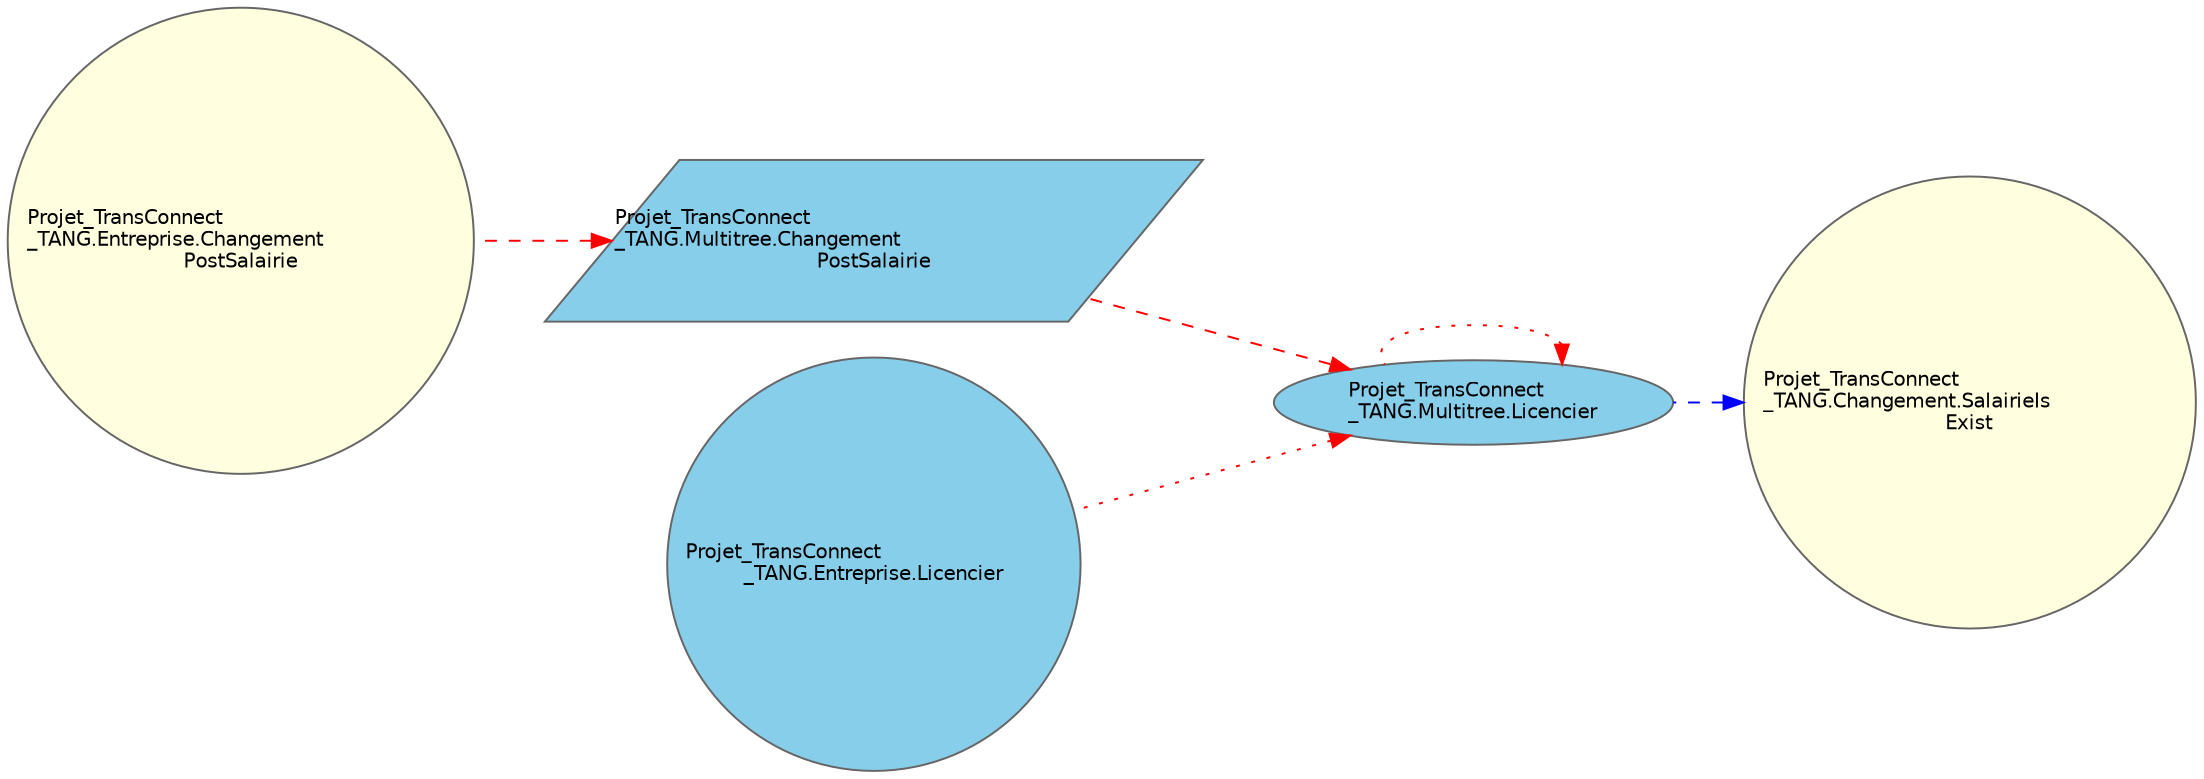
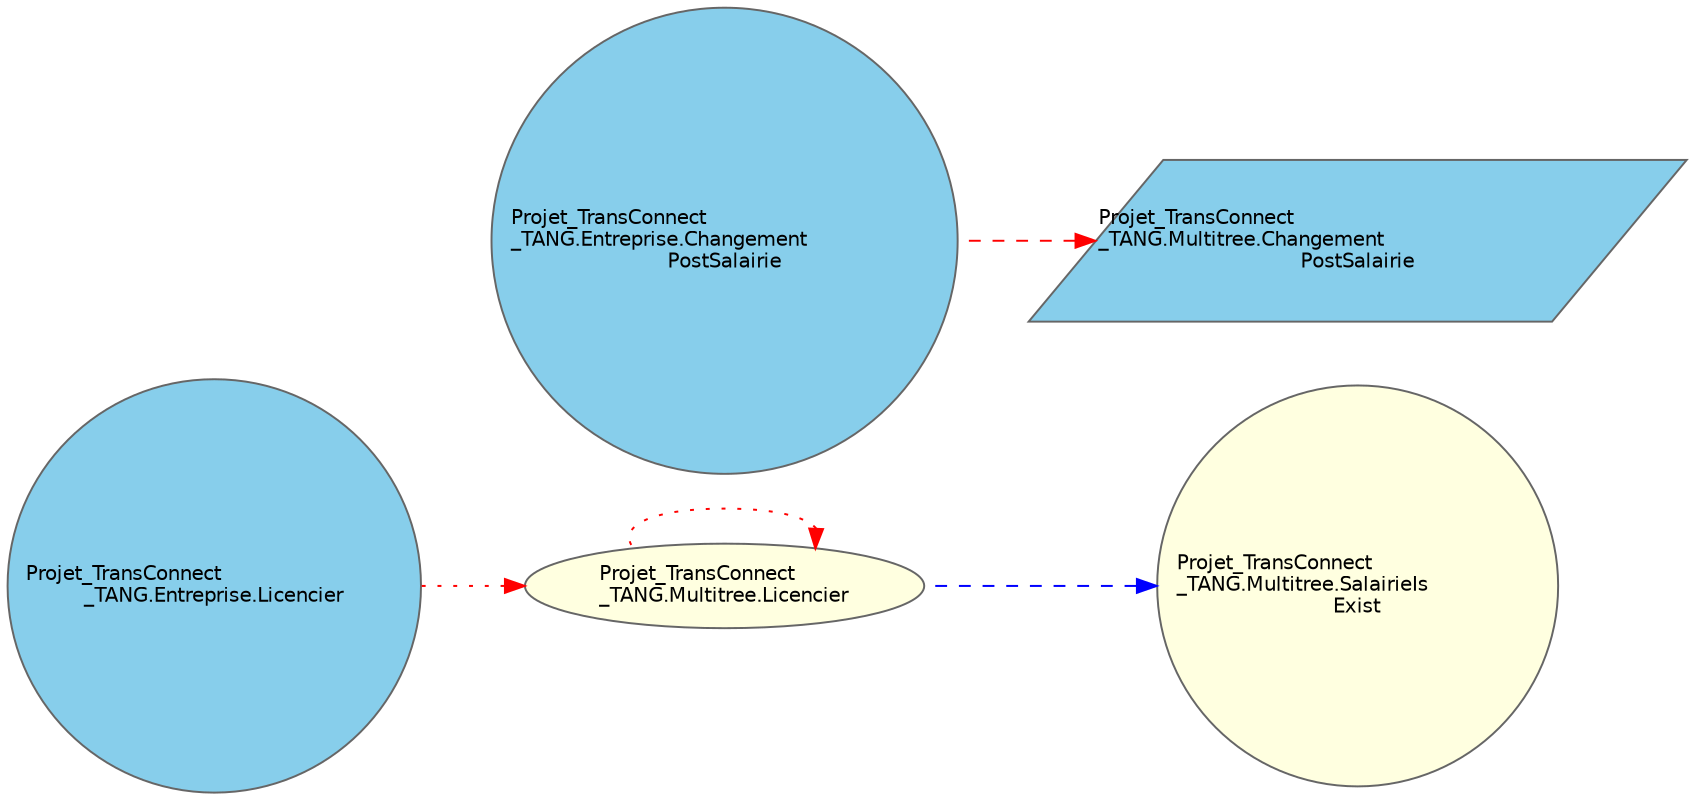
node "Projet_TransConnect _TANG.Entreprise.Changement PostSalairie": fillcolor lightyellow -> skyblue
edge "Projet_TransConnect _TANG.Multitree.Changement PostSalairie" -> "Projet_TransConnect _TANG.Multitree.Licencier": removed
node "Projet_TransConnect _TANG.Multitree.Licencier": fillcolor skyblue -> lightyellow
node "Projet_TransConnect _TANG.Changement.SalairieIs Exist": label "Projet_TransConnect _TANG.Changement.SalairieIs Exist" -> "Projet_TransConnect _TANG.Multitree.SalairieIs Exist"
